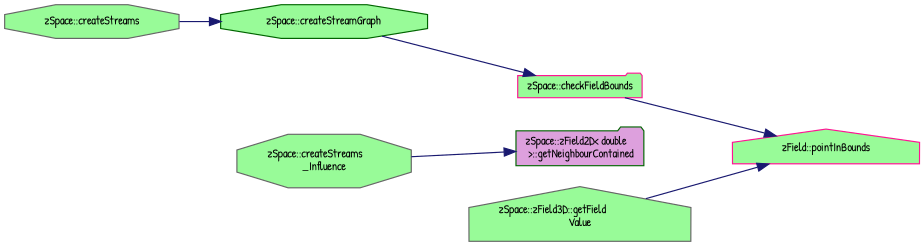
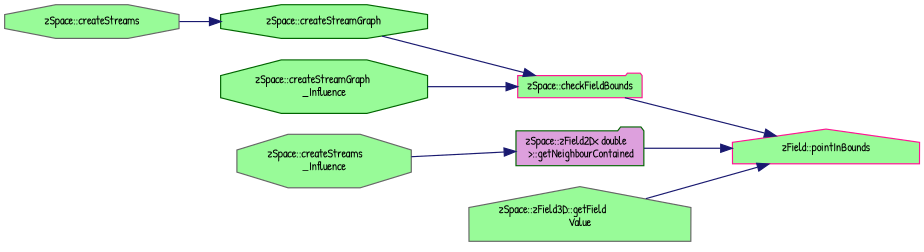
node "zSpace::createStreamGraph _Influence": added
edge "zSpace::zField2D< double >::getNeighbourContained" -> "zField::pointInBounds": added
